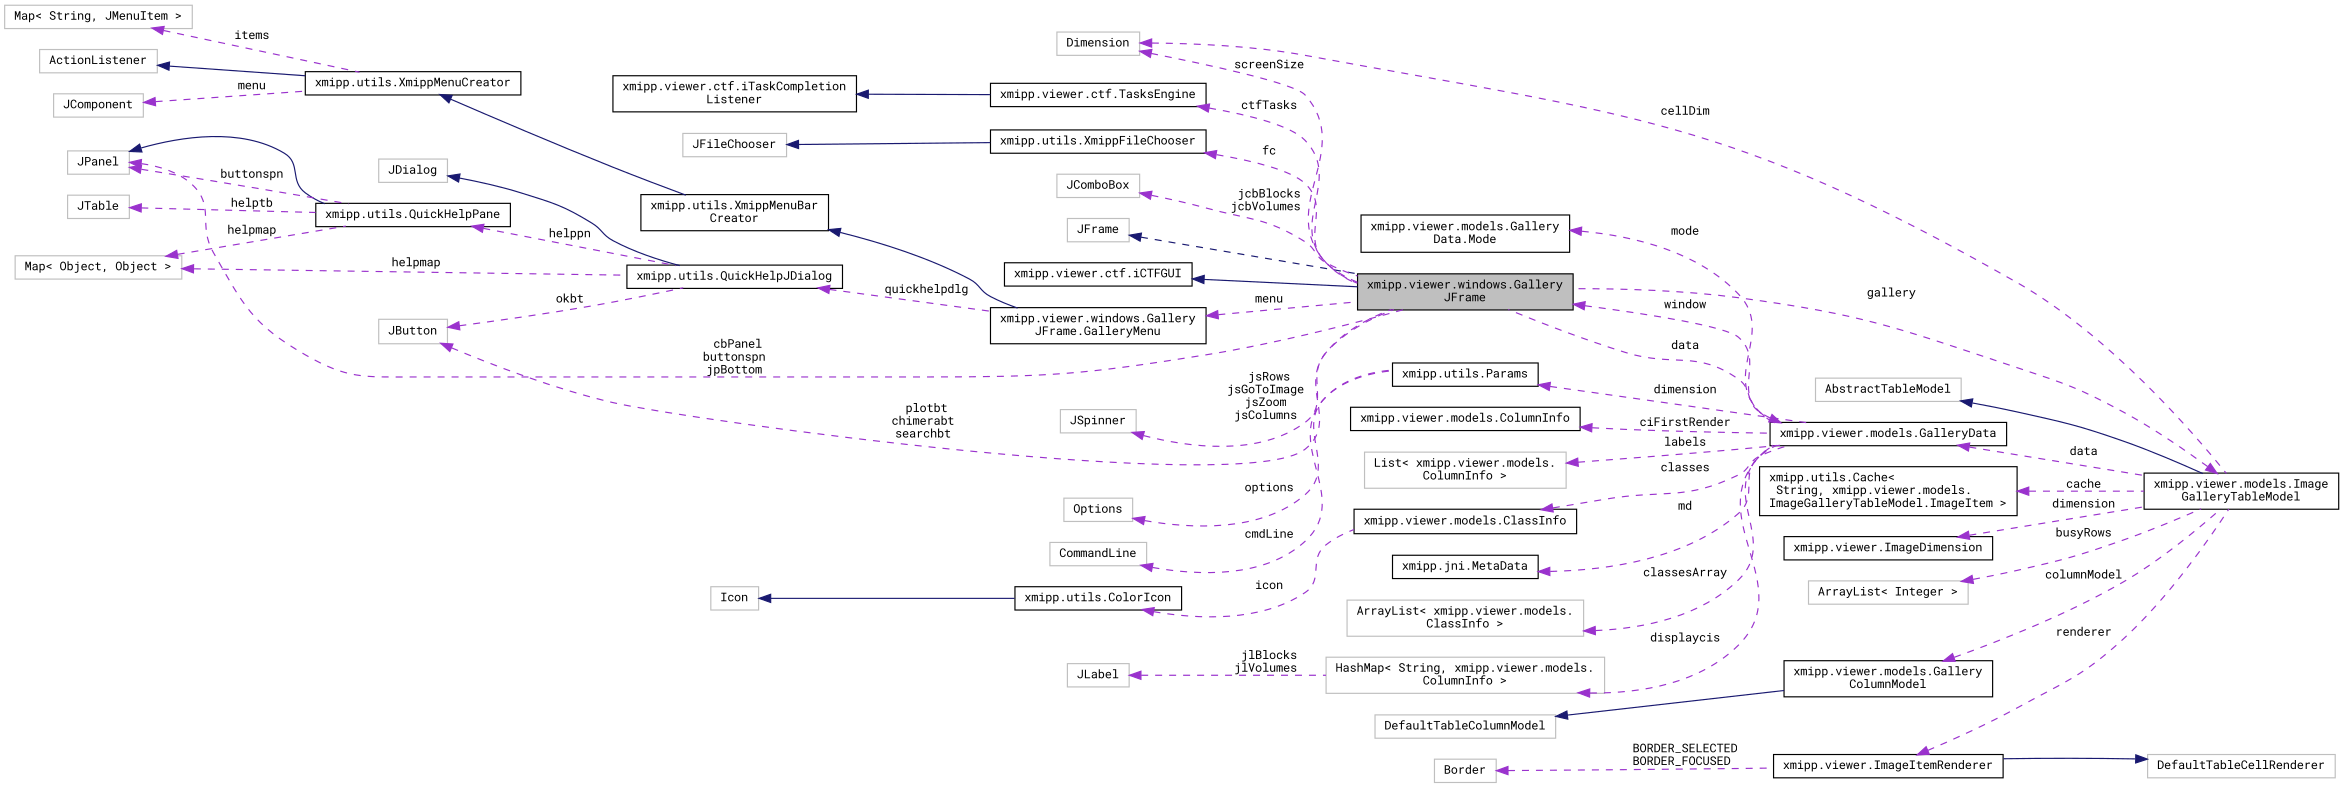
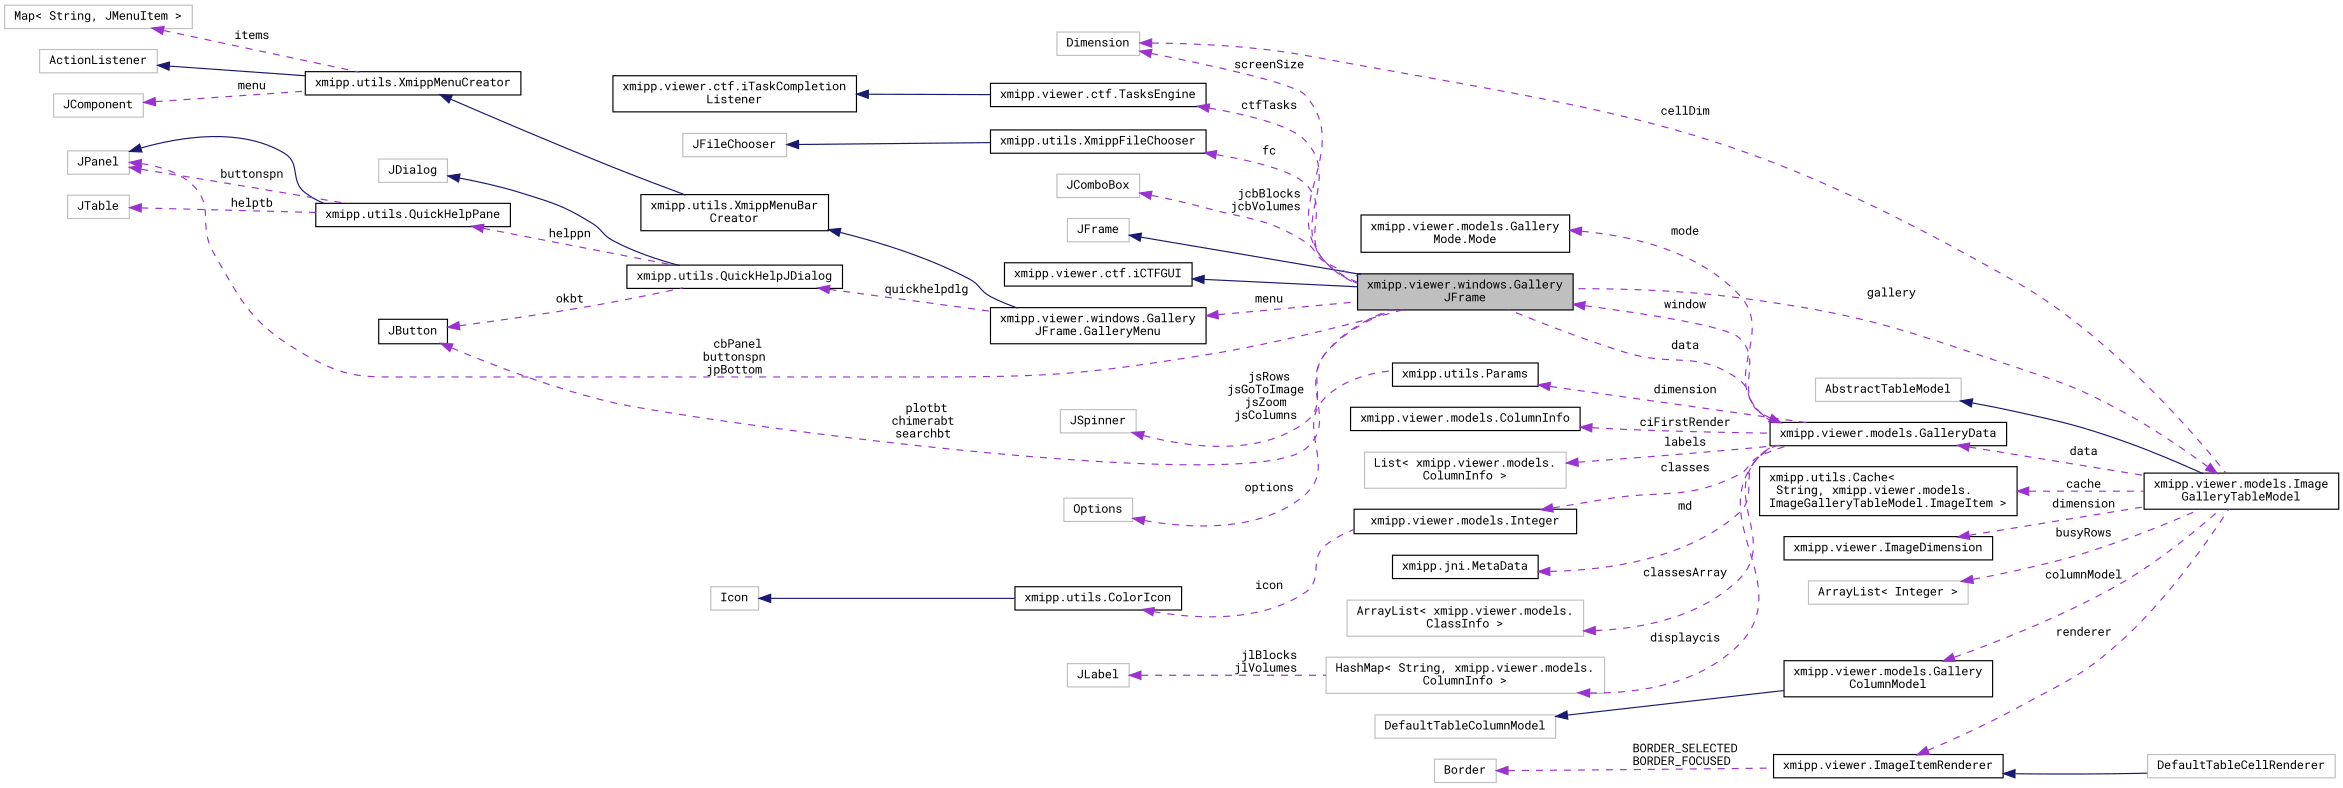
node "xmipp.viewer.models.Gallery Data.Mode": label "xmipp.viewer.models.Gallery Data.Mode" -> "xmipp.viewer.models.Gallery Mode.Mode"
edge "xmipp.viewer.windows.Gallery JFrame" -> "JFrame": style dashed -> solid
node "Map< Object, Object >": removed
node "JButton": color grey75 -> black
node "xmipp.viewer.models.ClassInfo": label "xmipp.viewer.models.ClassInfo" -> "xmipp.viewer.models.Integer"
node "CommandLine": removed
edge "xmipp.viewer.ImageItemRenderer" -> "DefaultTableCellRenderer": reversed
